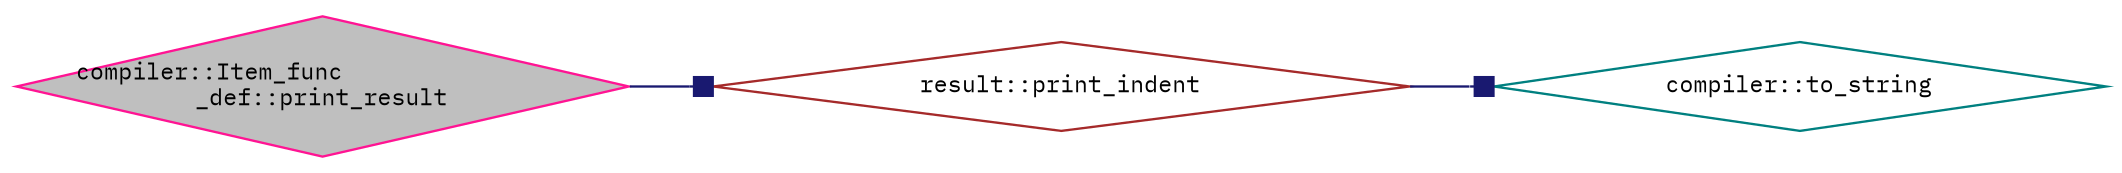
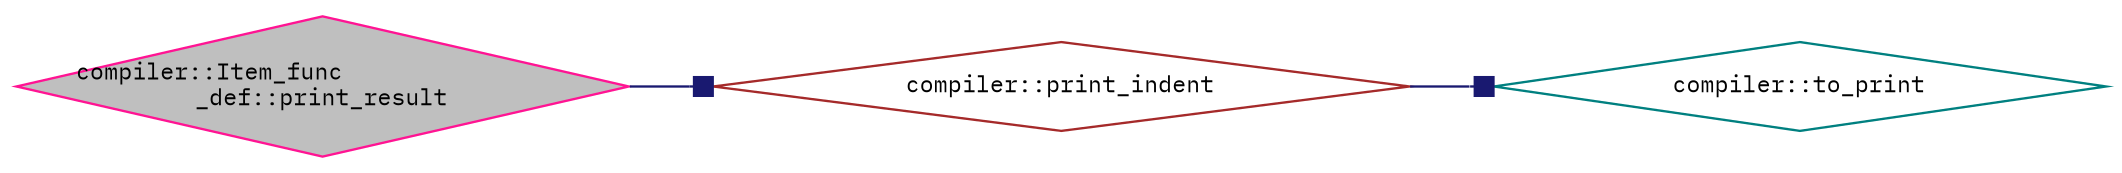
node "result::print_indent": label "result::print_indent" -> "compiler::print_indent"
node "compiler::to_string": label "compiler::to_string" -> "compiler::to_print"
